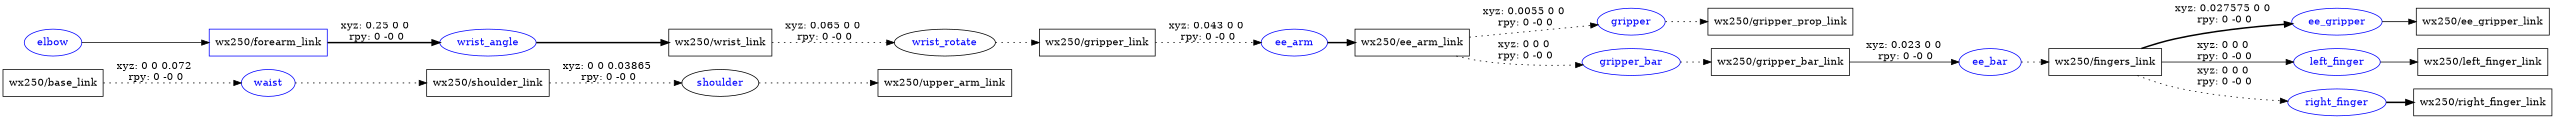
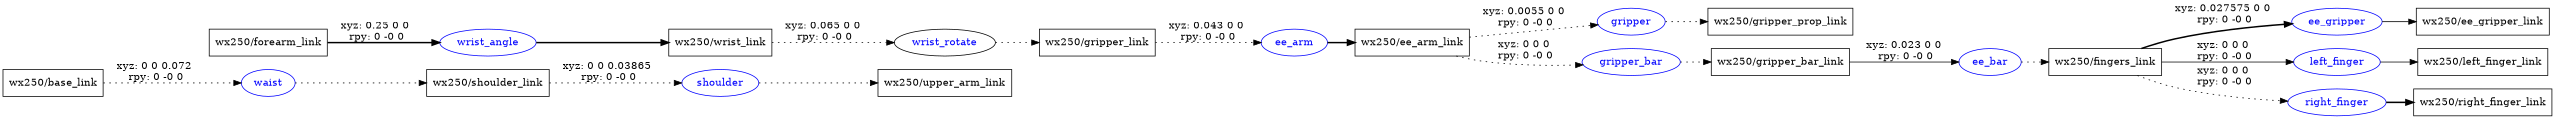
node "elbow": removed
node "wx250/forearm_link": color blue -> black
node "shoulder": color black -> blue
